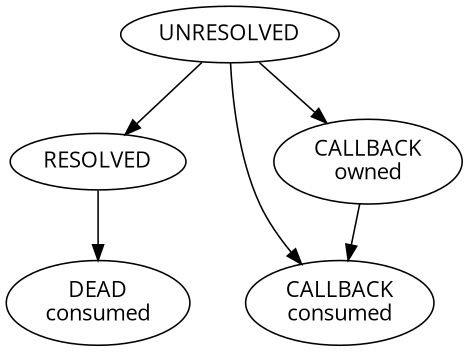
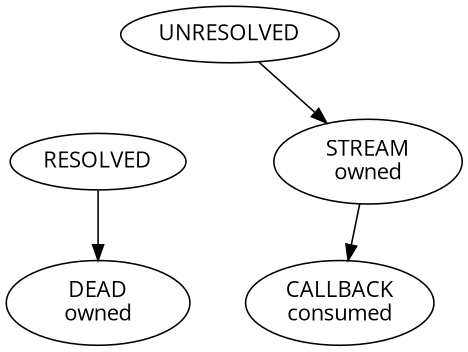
edge "UNRESOLVED" -> "RESOLVED": removed
node "CALLBACK owned": label "CALLBACK owned" -> "STREAM owned"
edge "UNRESOLVED" -> "CALLBACK consumed": removed
node "DEAD consumed": label "DEAD consumed" -> "DEAD owned"
